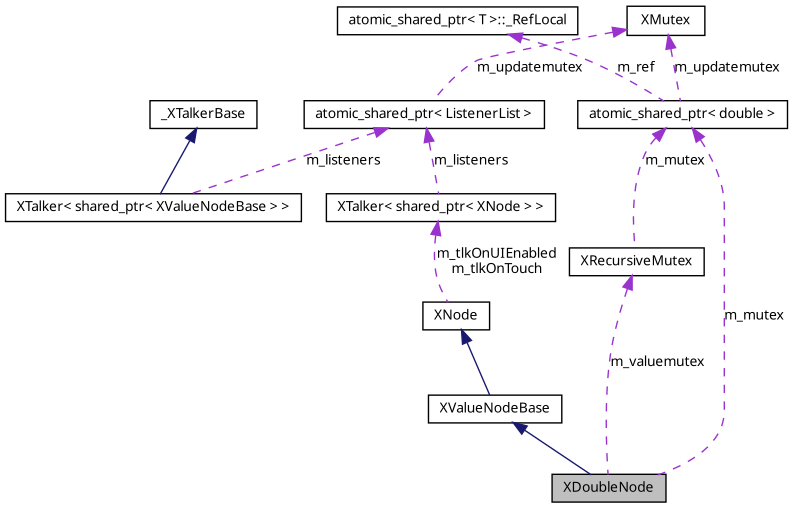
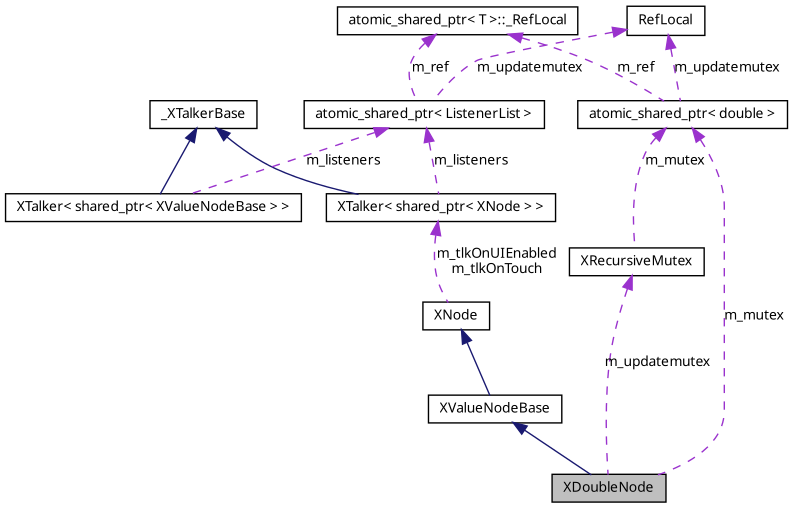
node "XMutex": label "XMutex" -> "RefLocal"
edge "atomic_shared_ptr< ListenerList >" -> "atomic_shared_ptr< T >::_RefLocal": added, label "m_ref"
edge "XTalker< shared_ptr< XNode > >" -> "_XTalkerBase": added
edge "XDoubleNode" -> "XRecursiveMutex": label "m_valuemutex" -> "m_updatemutex"
